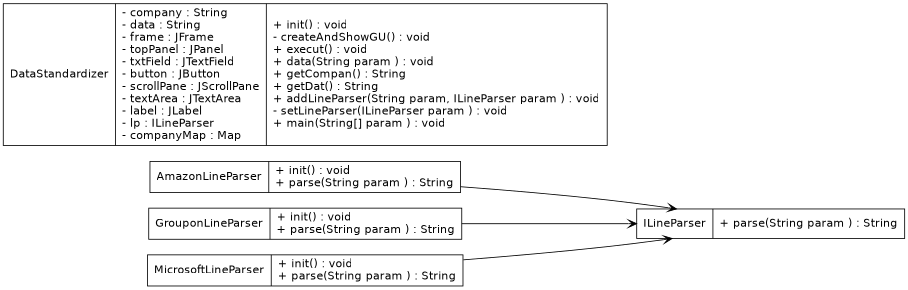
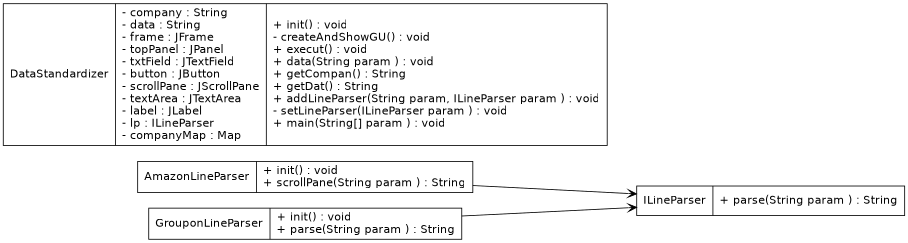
node "AmazonLineParser": text "+ parse(String param ) : String" -> "+ scrollPane(String param ) : String"
node "MicrosoftLineParser": removed
